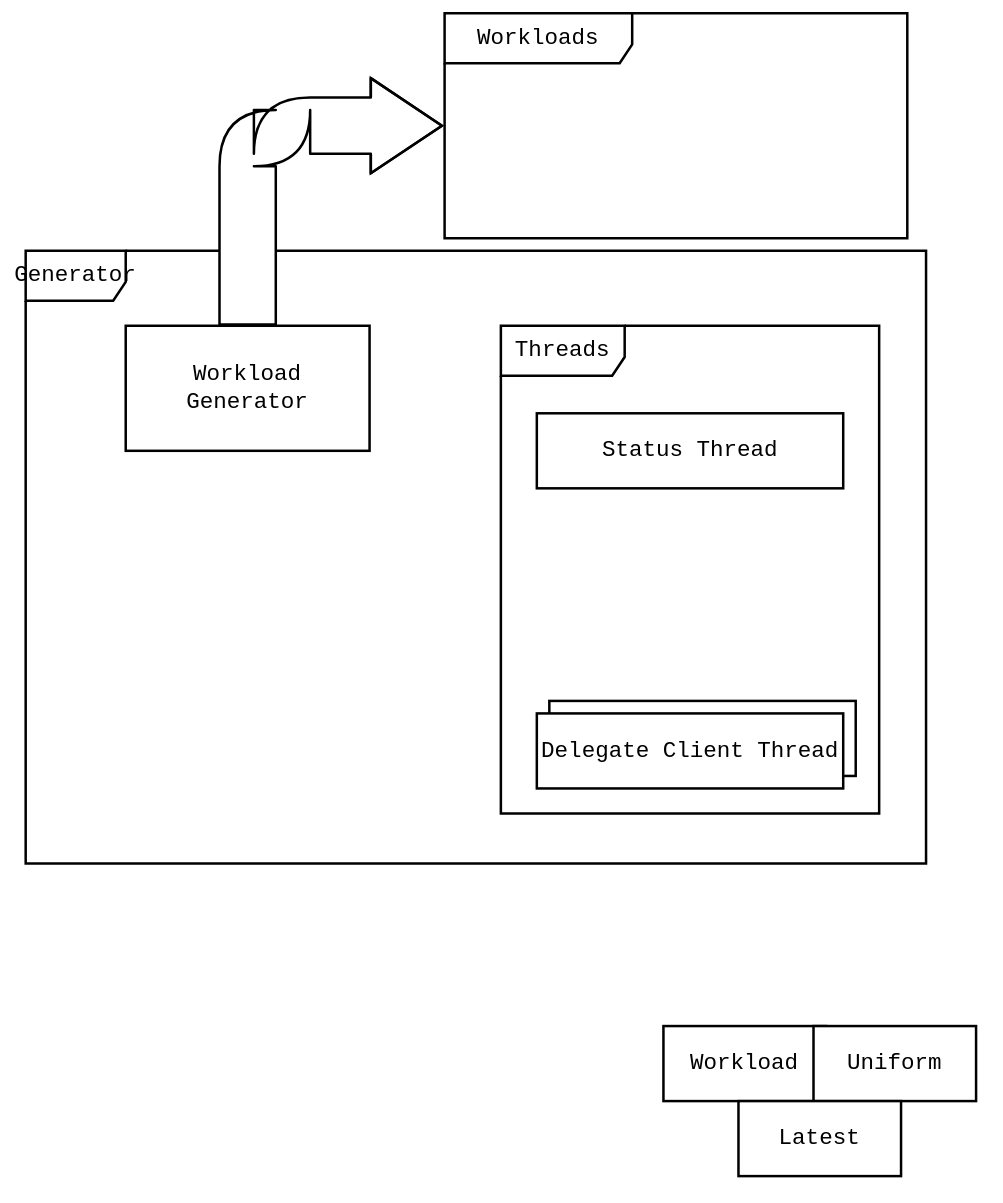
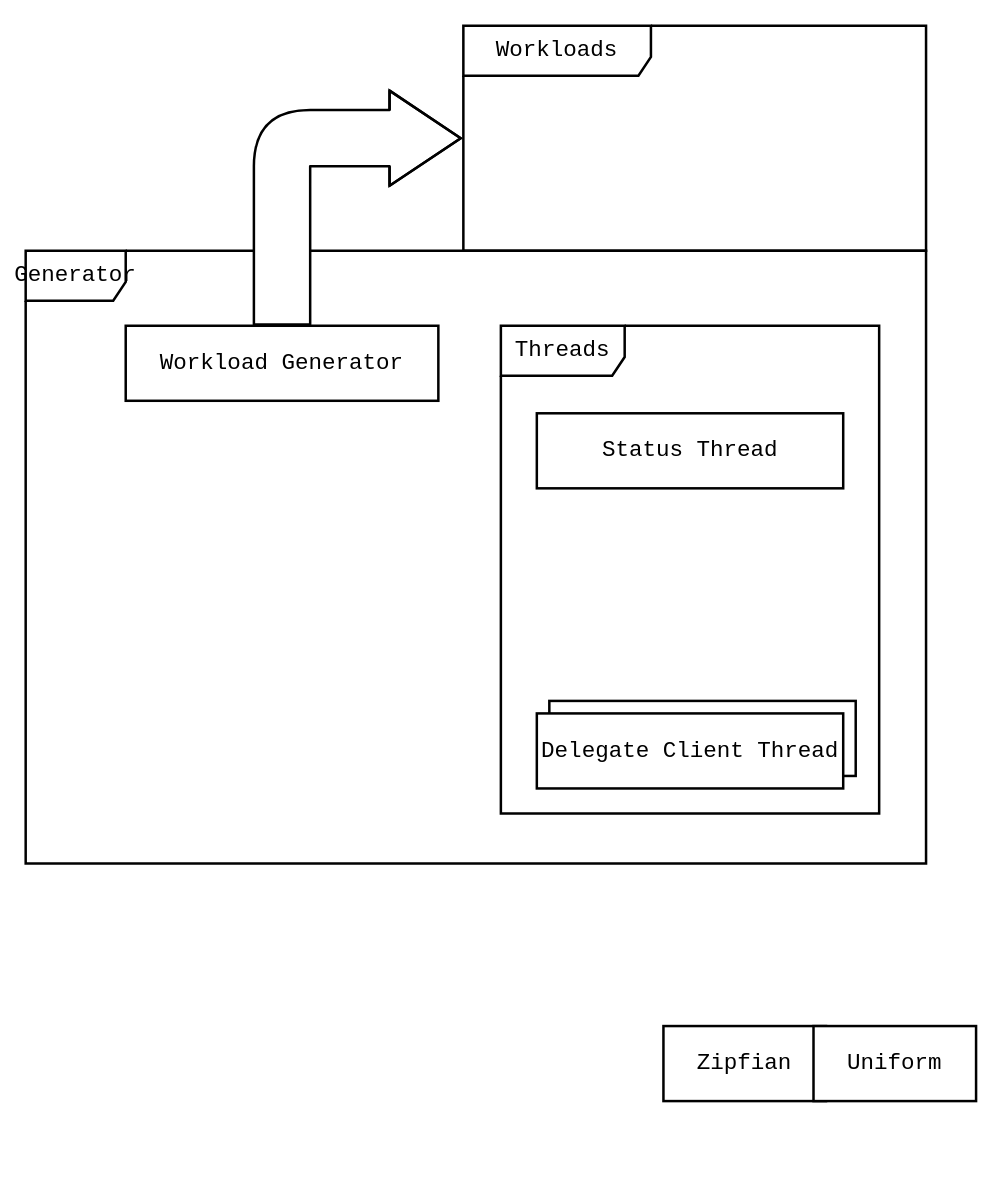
node "Workloads": moved (676, 126) -> (694, 138)
node "Workload Generator": size 244x125 -> 313x75
node "Workload": label "Workload" -> "Zipfian"
node "Latest": removed
